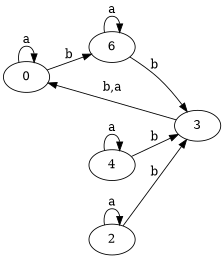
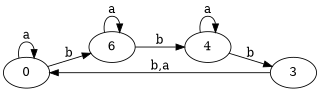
edge "6" -> "3": now "6" -> "4"
node "2": removed
